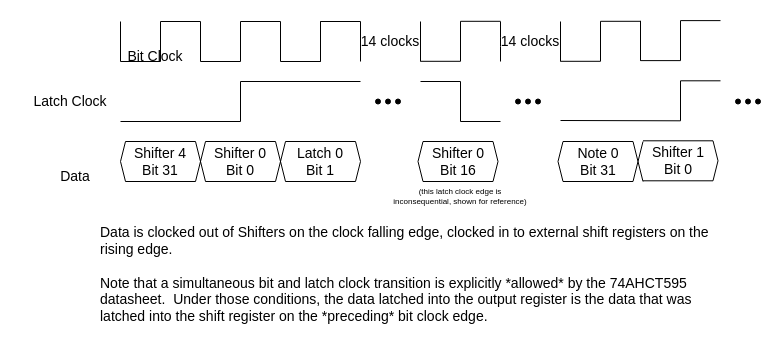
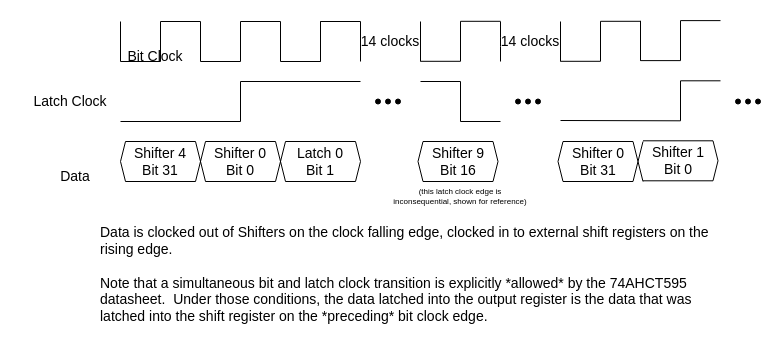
node "Shifter 0Bit 16": label "Shifter 0Bit 16" -> "Shifter 9Bit 16"
node "Note 0Bit 31": label "Note 0Bit 31" -> "Shifter 0Bit 31"
